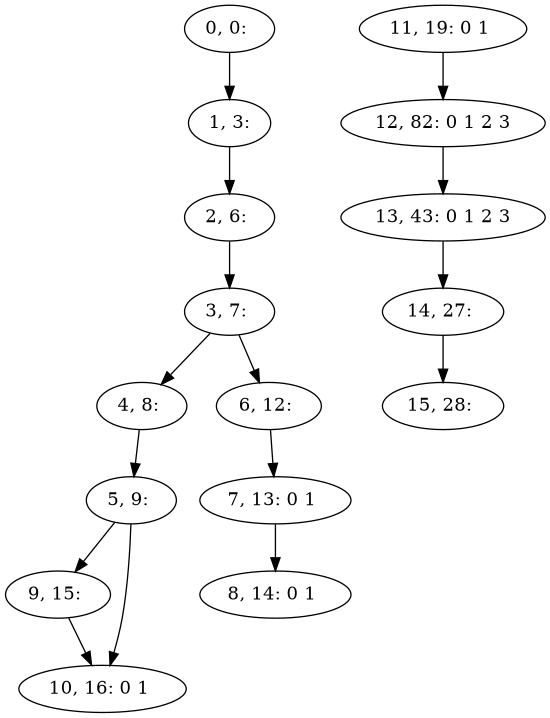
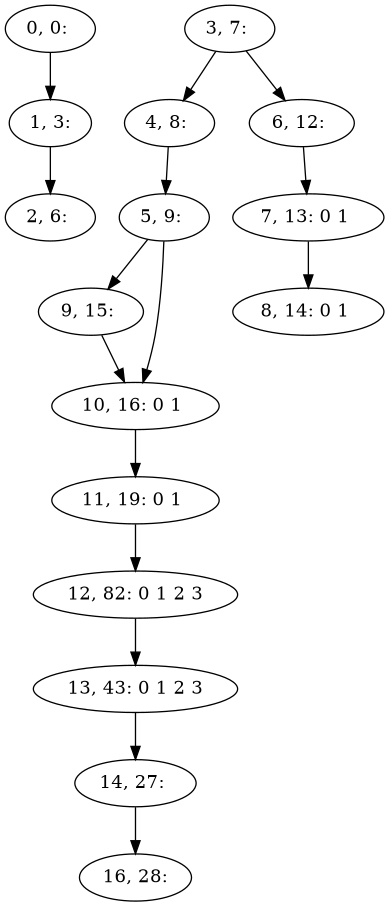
edge "2, 6:" -> "3, 7:": removed
node "15, 28:": label "15, 28:" -> "16, 28:"
edge "10, 16: 0 1" -> "11, 19: 0 1": added
